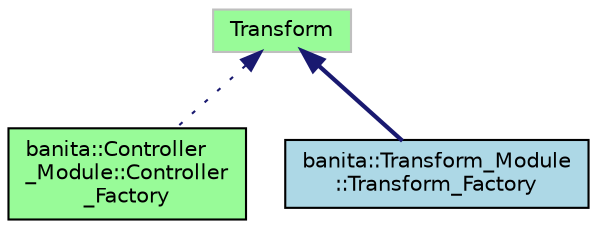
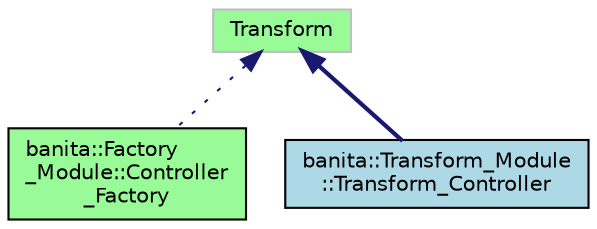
node "banita::Controller _Module::Controller _Factory": label "banita::Controller _Module::Controller _Factory" -> "banita::Factory _Module::Controller _Factory"
node "banita::Transform_Module ::Transform_Factory": label "banita::Transform_Module ::Transform_Factory" -> "banita::Transform_Module ::Transform_Controller"
